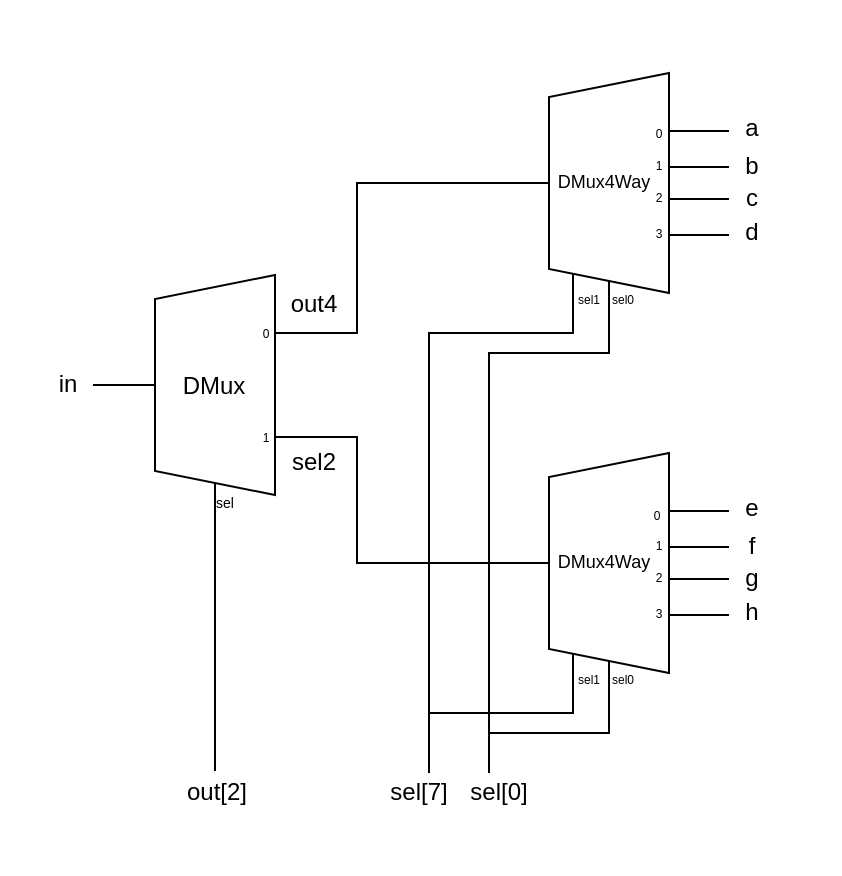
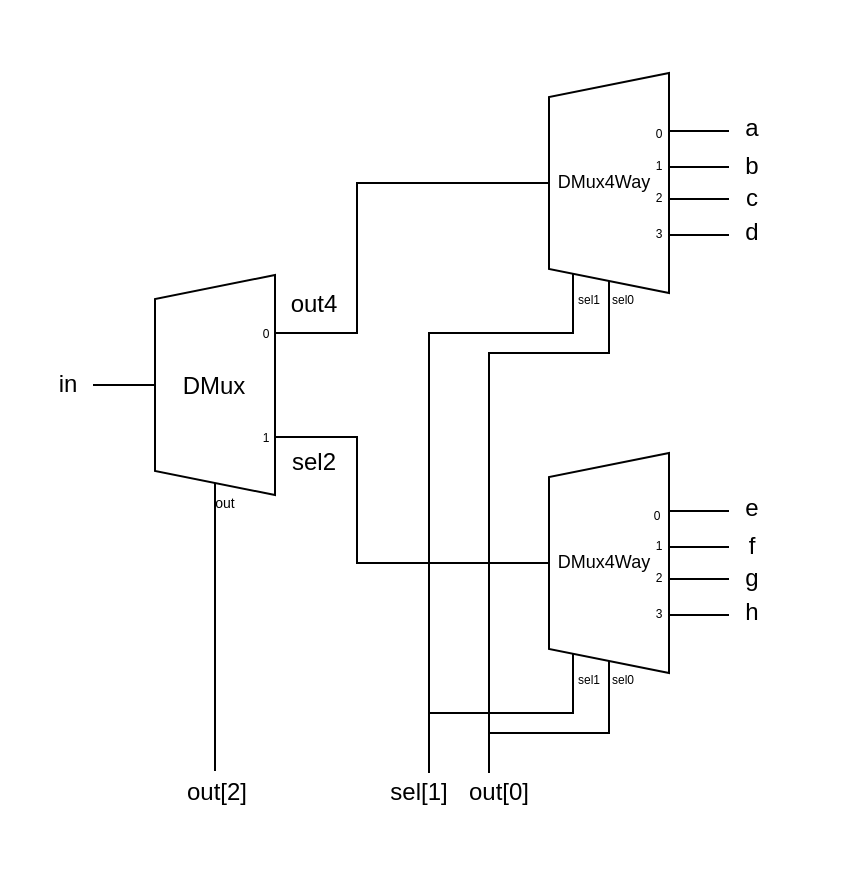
node "sel": label "sel" -> "out"
node "sel[7]": label "sel[7]" -> "sel[1]"
node "sel[0]": label "sel[0]" -> "out[0]"
